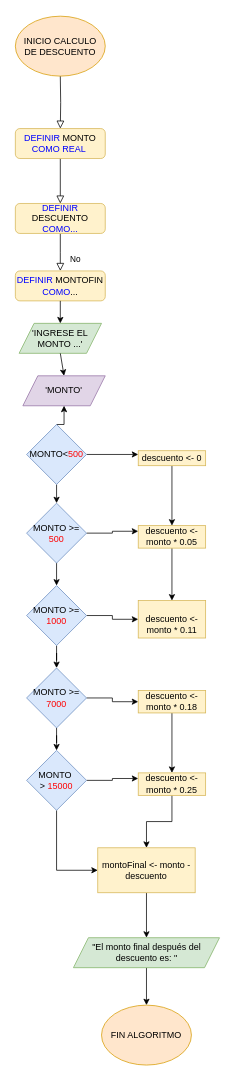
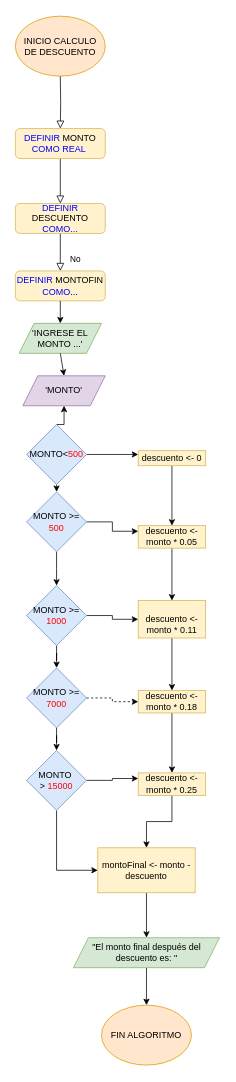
node "MONTO >= 500": moved (57, 533) -> (57, 522)
edge "descuento <- monto * 0.11" -> "descuento <- monto * 0.18": added
edge "MONTO >= 7000" -> "descuento <- monto * 0.18": style solid -> dashed
